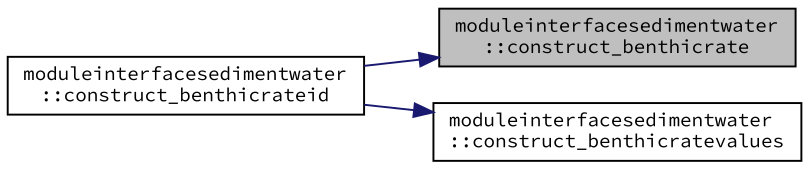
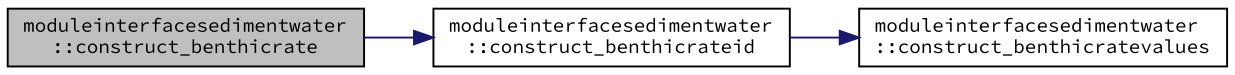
edge "moduleinterfacesedimentwater ::construct_benthicrateid" -> "moduleinterfacesedimentwater ::construct_benthicrate": reversed
